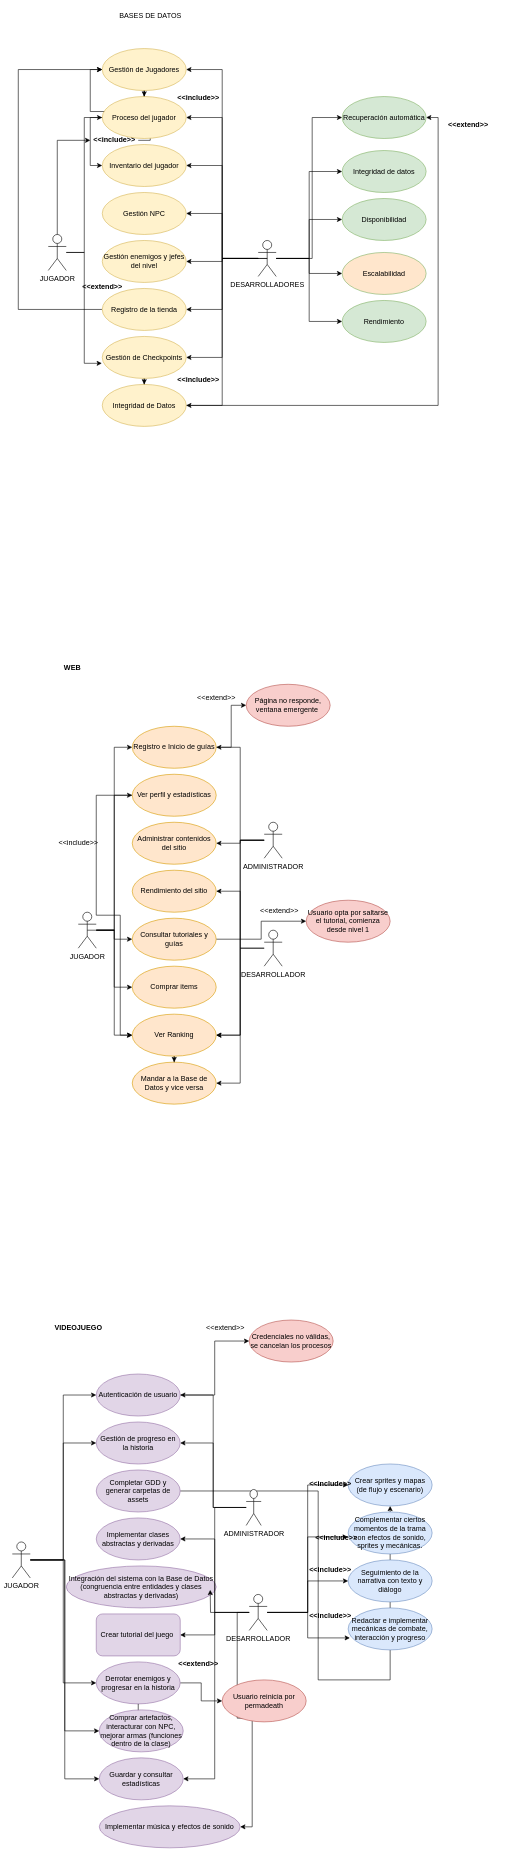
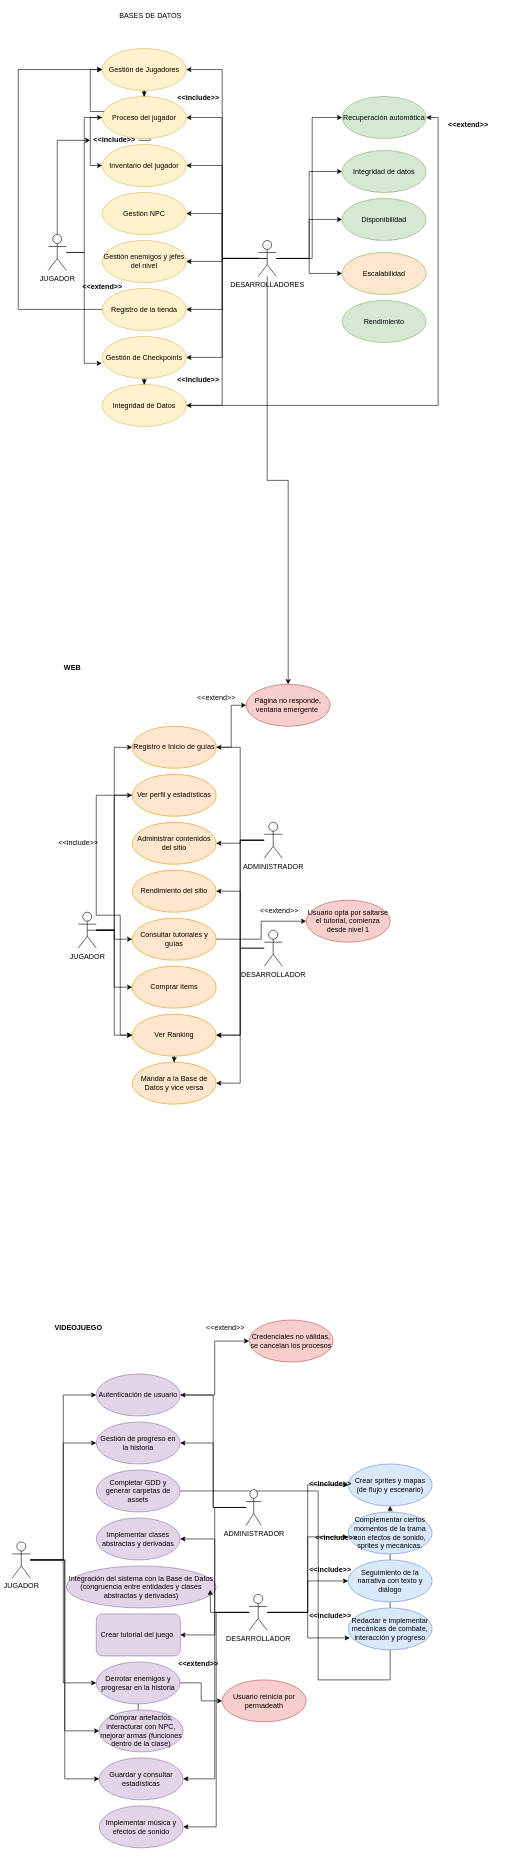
edge "DESARROLLADORES" -> "Rendimiento": now "DESARROLLADORES" -> "Página no responde, ventana emergente"
node "Implementar música y efectos de sonido": size 141x42 -> 84x42
